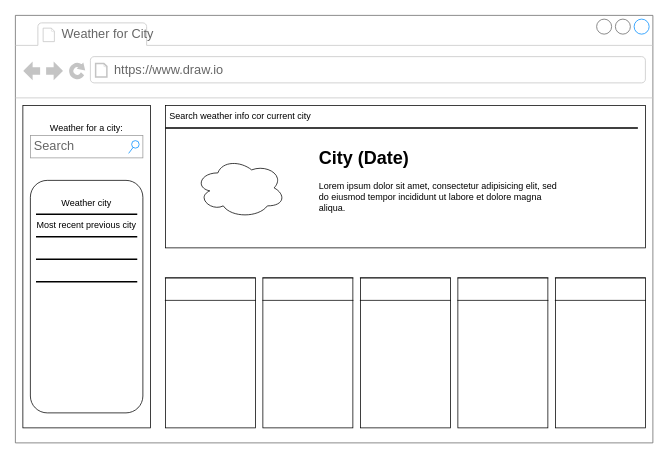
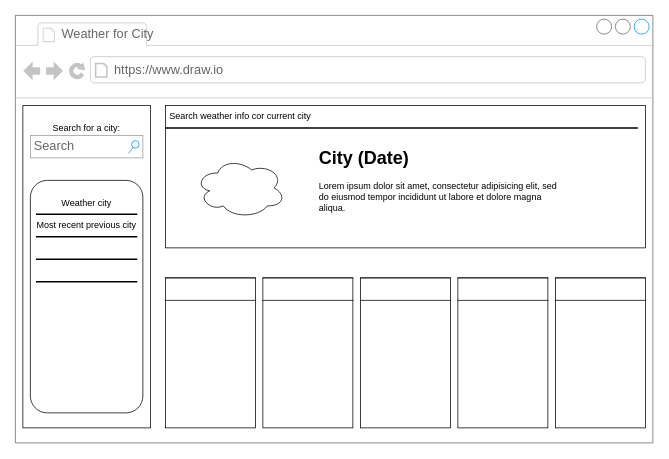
node "Weather for a city:": label "Weather for a city:" -> "Search for a city:"
